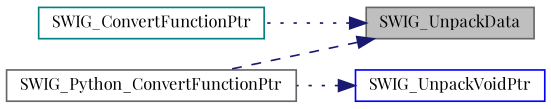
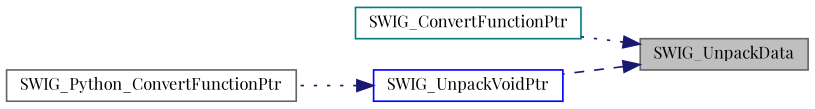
edge "SWIG_Python_ConvertFunctionPtr" -> "SWIG_UnpackData": now "SWIG_UnpackVoidPtr" -> "SWIG_UnpackData"
